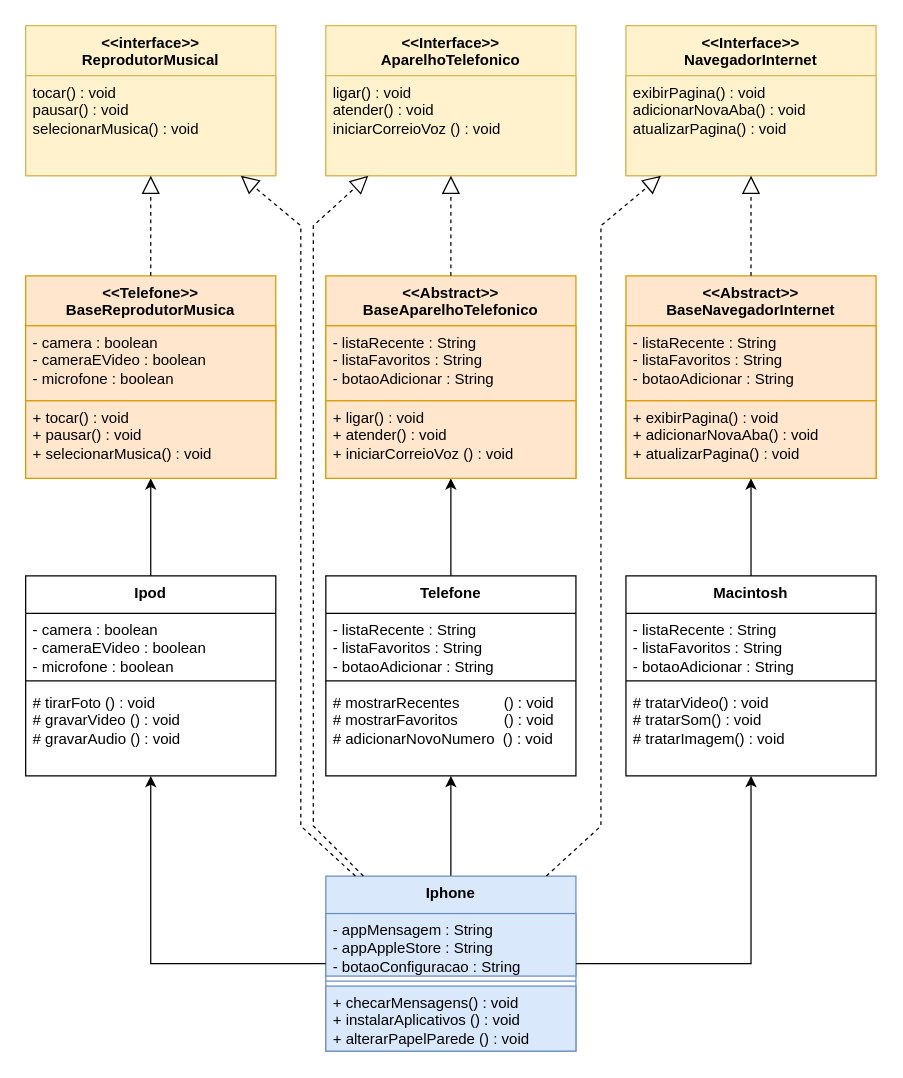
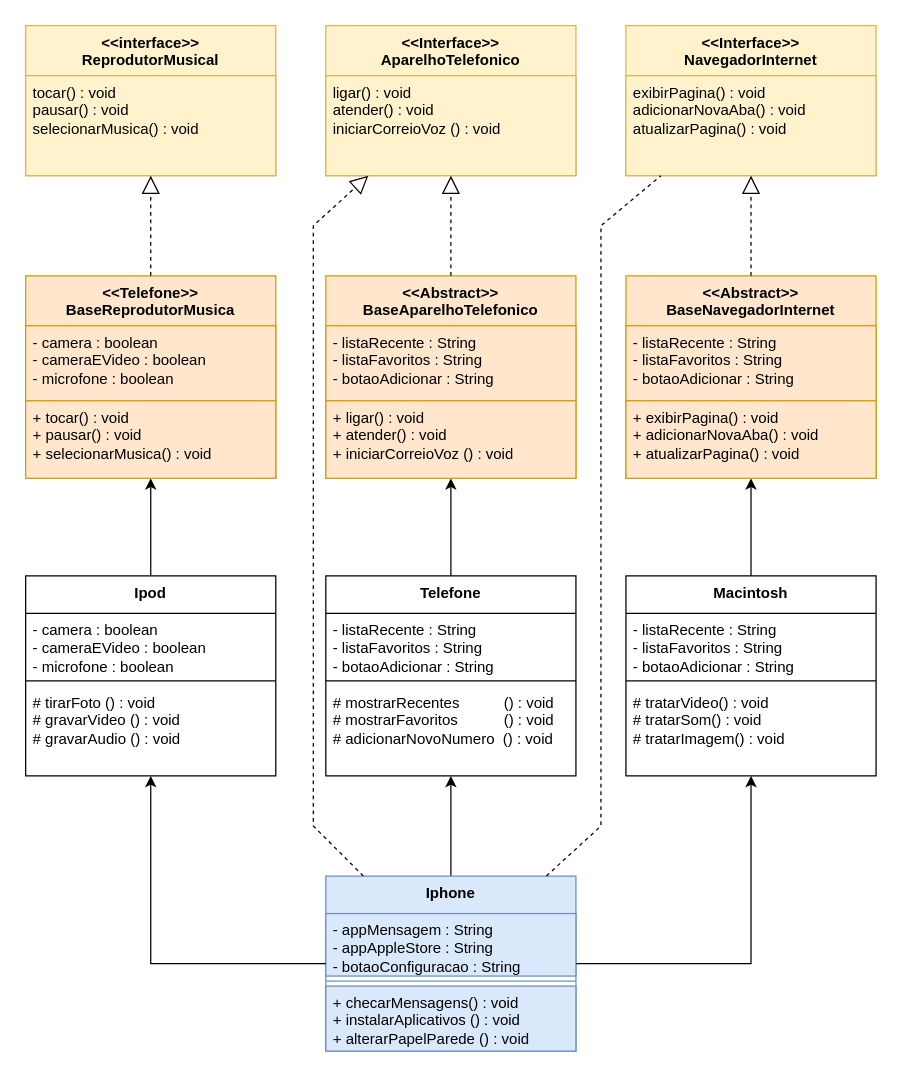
edge "Iphone" -> "<<Interface>> NavegadorInternet": arrowhead block -> none
edge "Iphone" -> "<<interface>> ReprodutorMusical": removed
